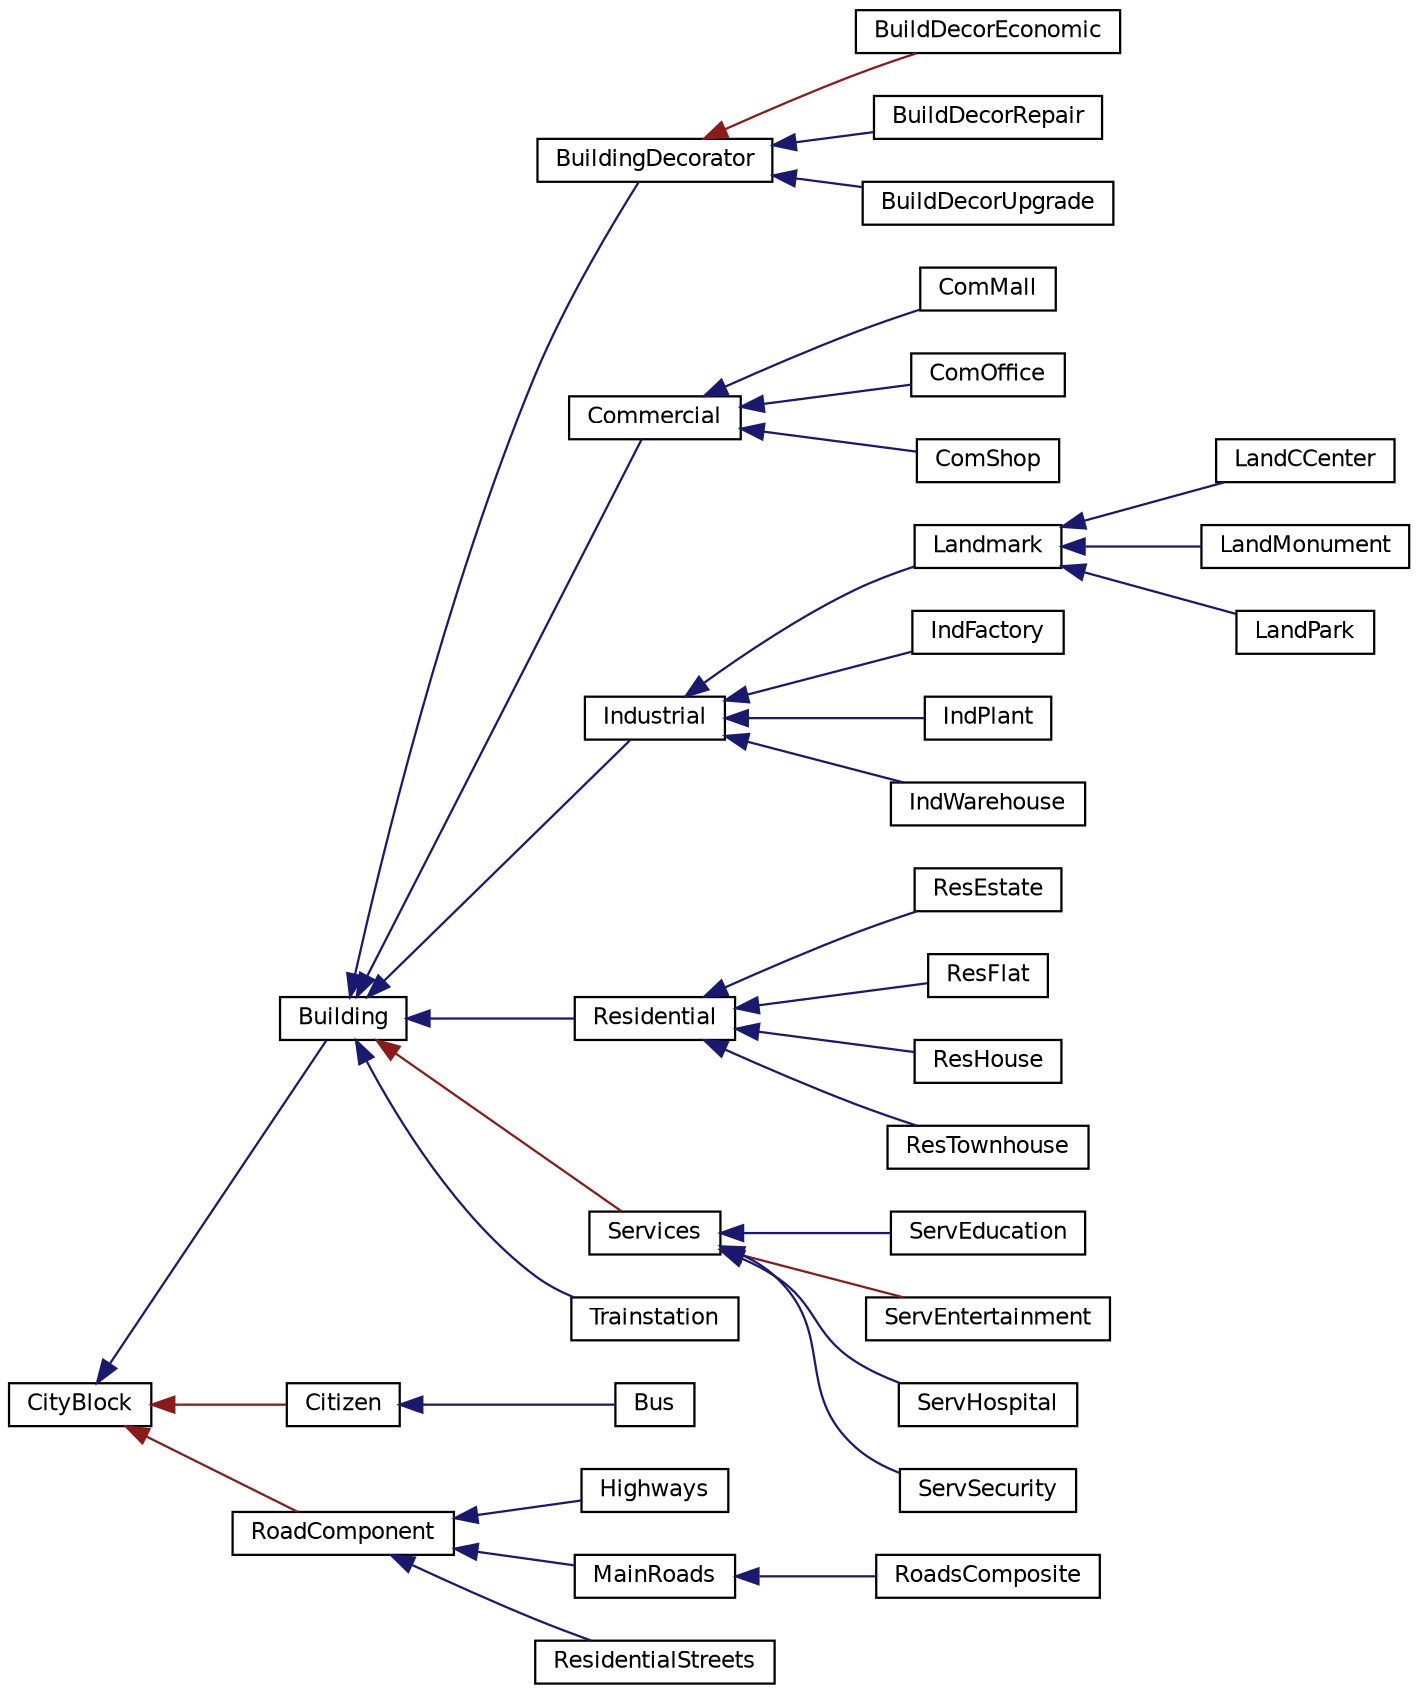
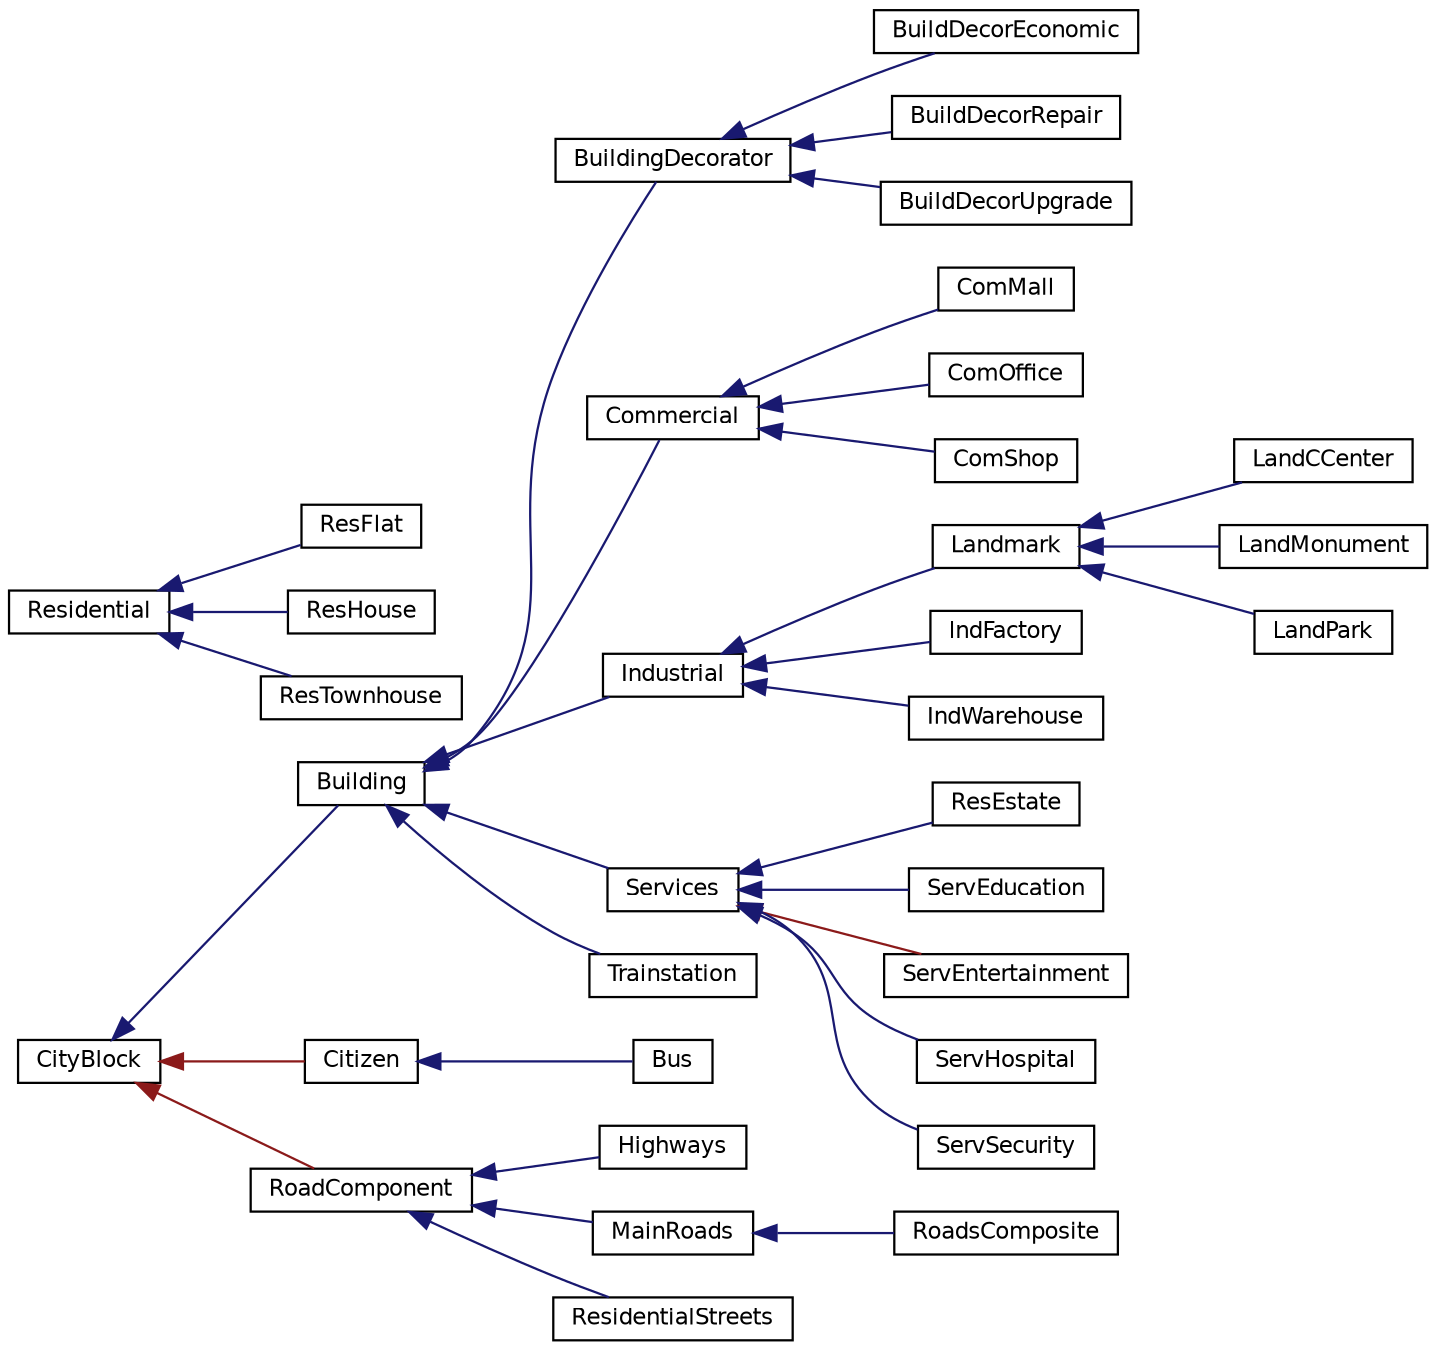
edge "BuildDecorEconomic" -> "BuildingDecorator": color firebrick4 -> midnightblue
node "IndPlant": removed
edge "ResEstate" -> "Residential": now "ResEstate" -> "Services"
edge "Residential" -> "Building": removed
edge "Services" -> "Building": color firebrick4 -> midnightblue
